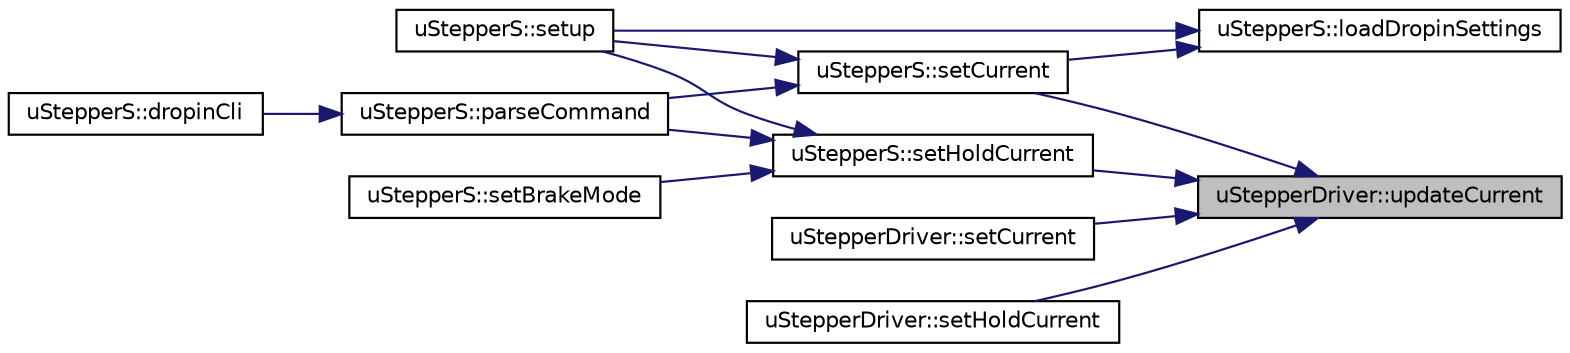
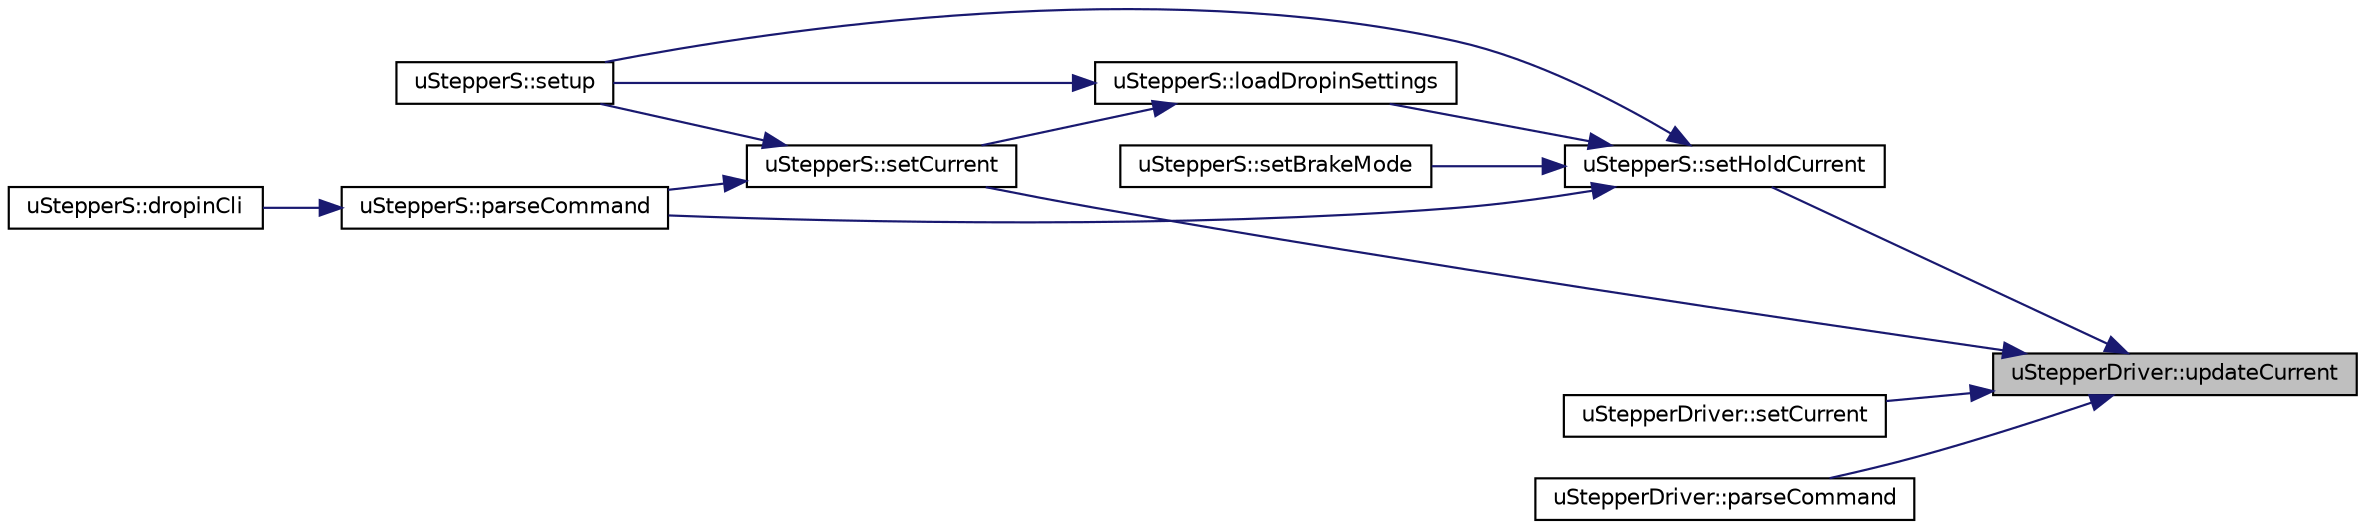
edge "uStepperS::loadDropinSettings" -> "uStepperS::setHoldCurrent": added
node "uStepperDriver::setHoldCurrent": label "uStepperDriver::setHoldCurrent" -> "uStepperDriver::parseCommand"
